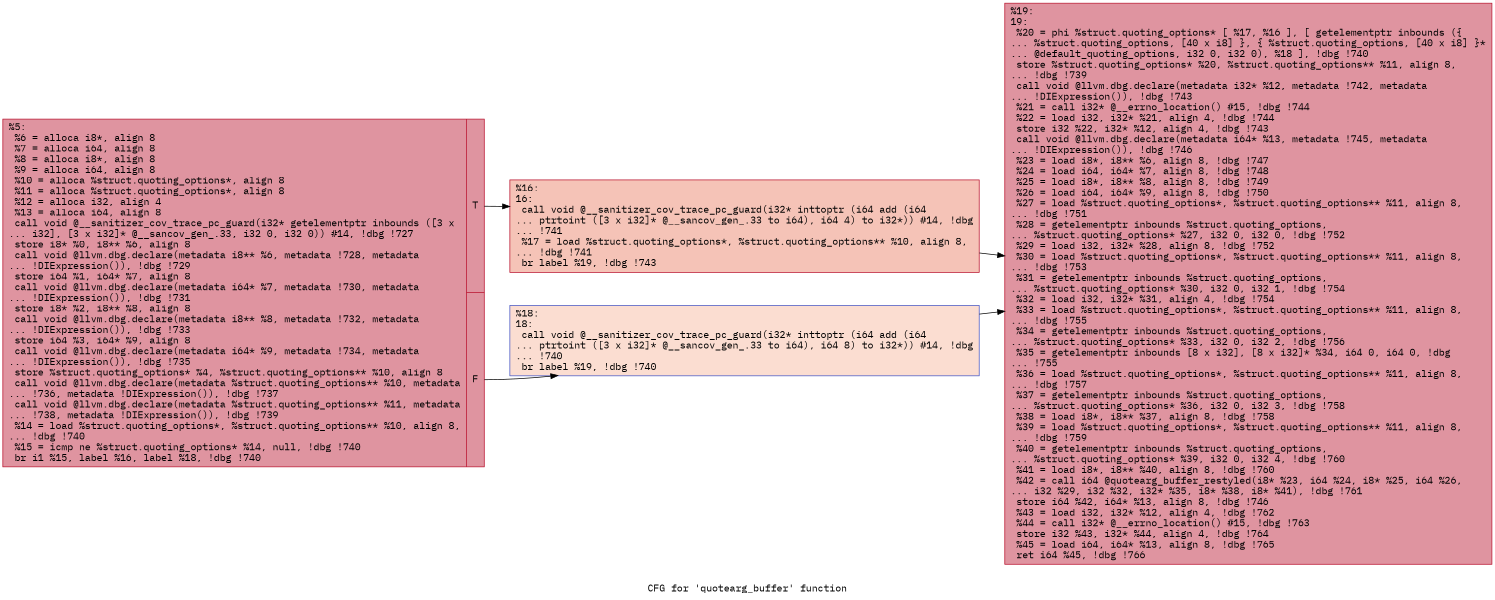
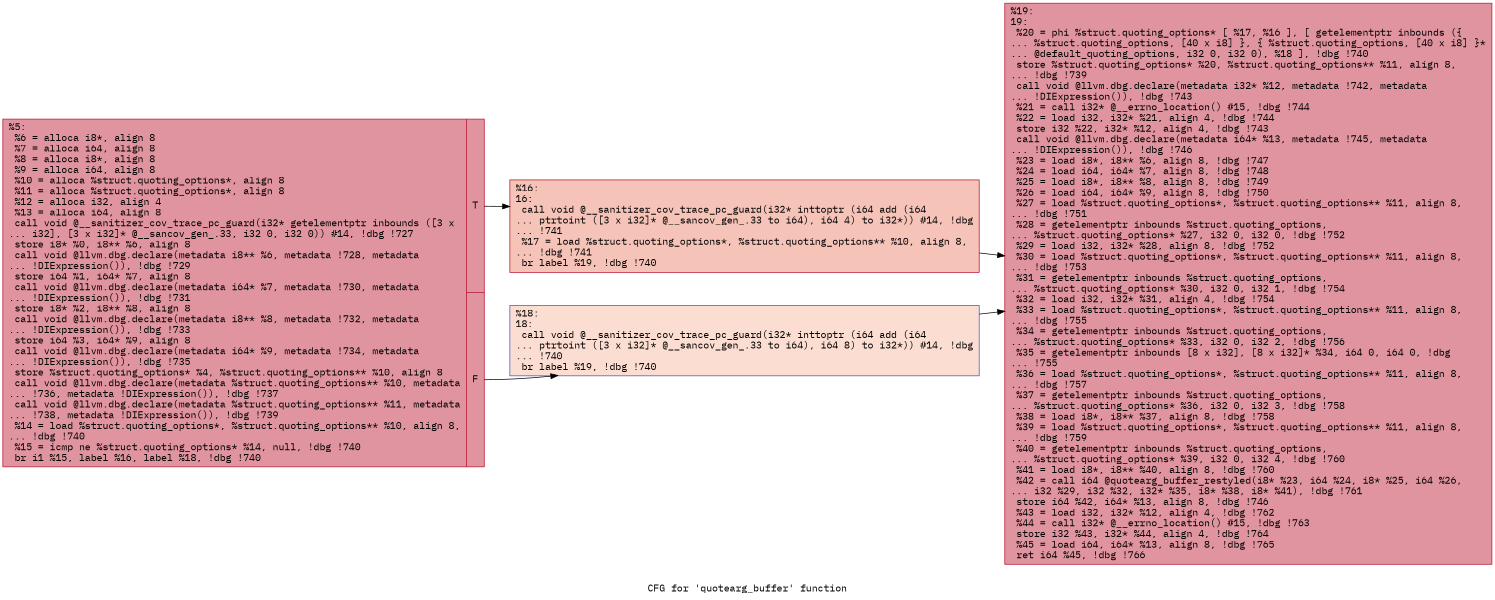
node "%16:": text "br label %19, !dbg !743" -> "br label %19, !dbg !740"
